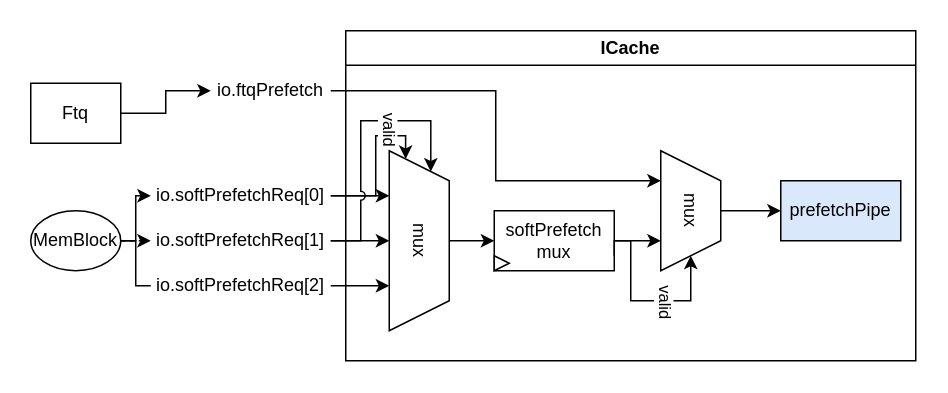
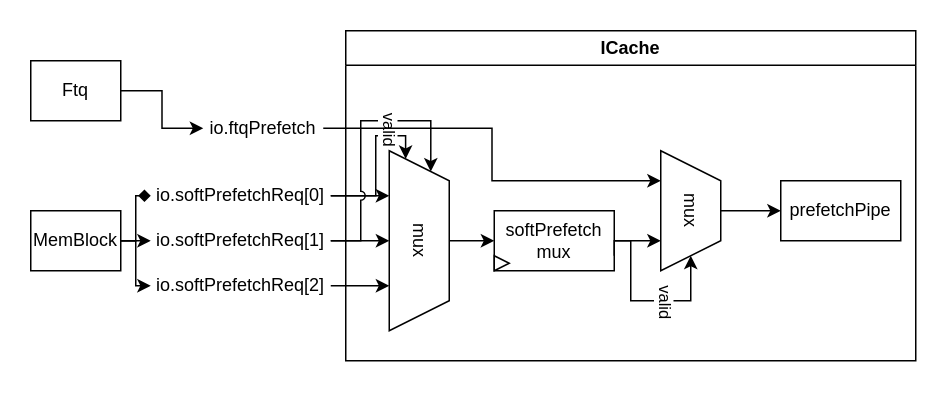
node "io.ftqPrefetch": moved (271, 91) -> (263, 128)
node "Ftq": moved (76, 113) -> (76, 91)
edge "MemBlock" -> "io.softPrefetchReq[0]": arrowhead classic -> diamond
node "prefetchPipe": fillcolor #dae8fc -> #ffffff
node "MemBlock": shape ellipse -> rectangle
edge "MemBlock" -> "io.softPrefetchReq[1]": style dashed -> solid
edge "MemBlock" -- "io.softPrefetchReq[2]": arrowhead none -> classic
